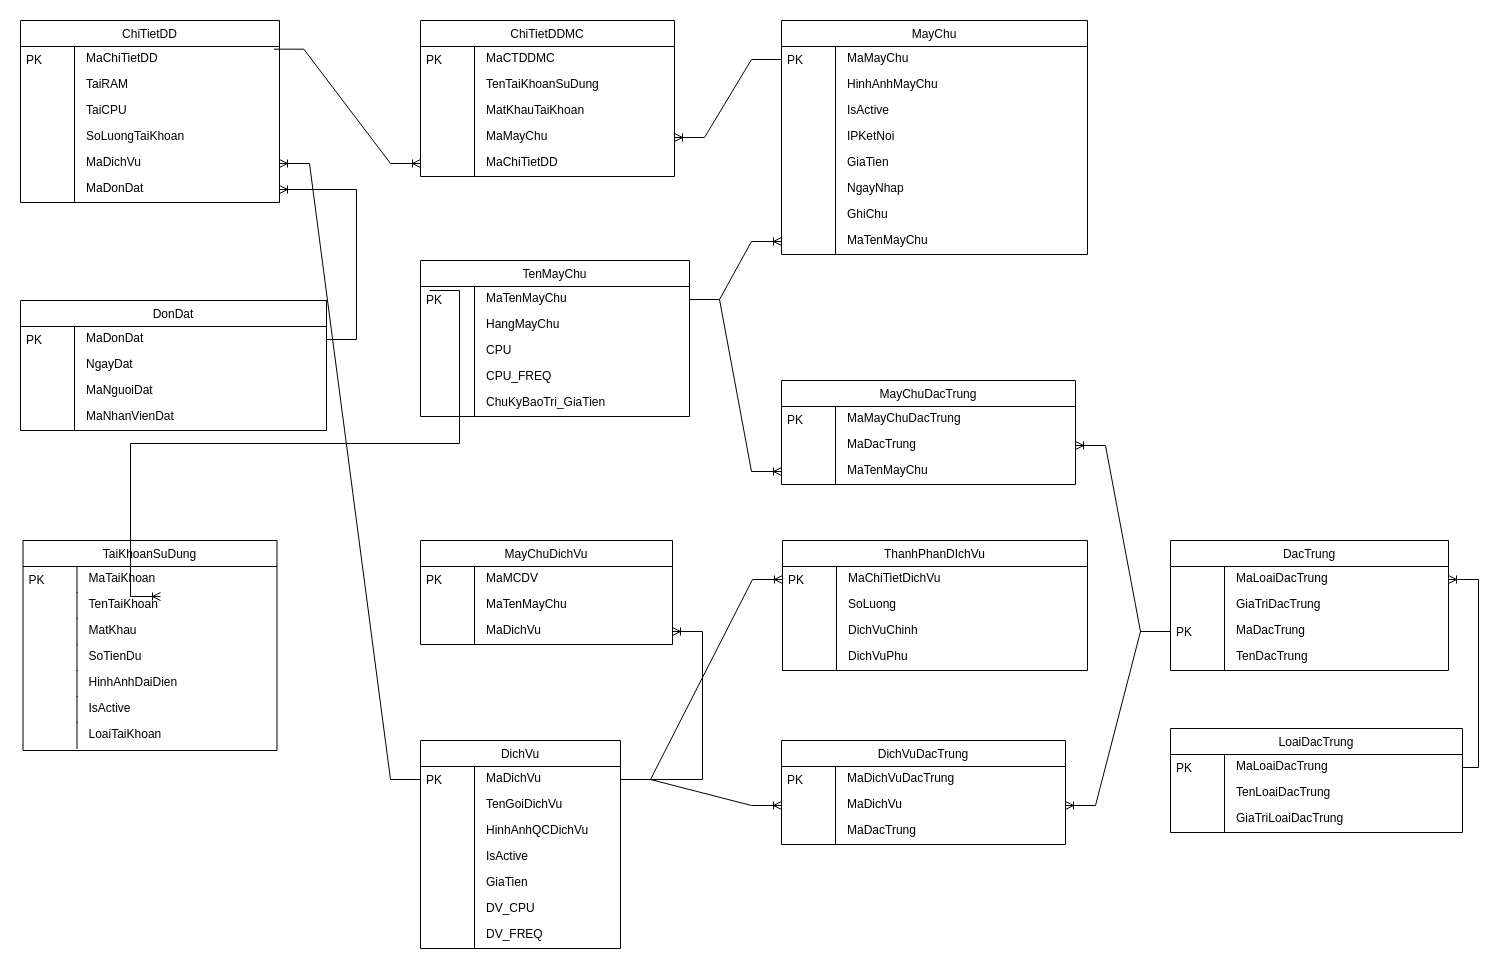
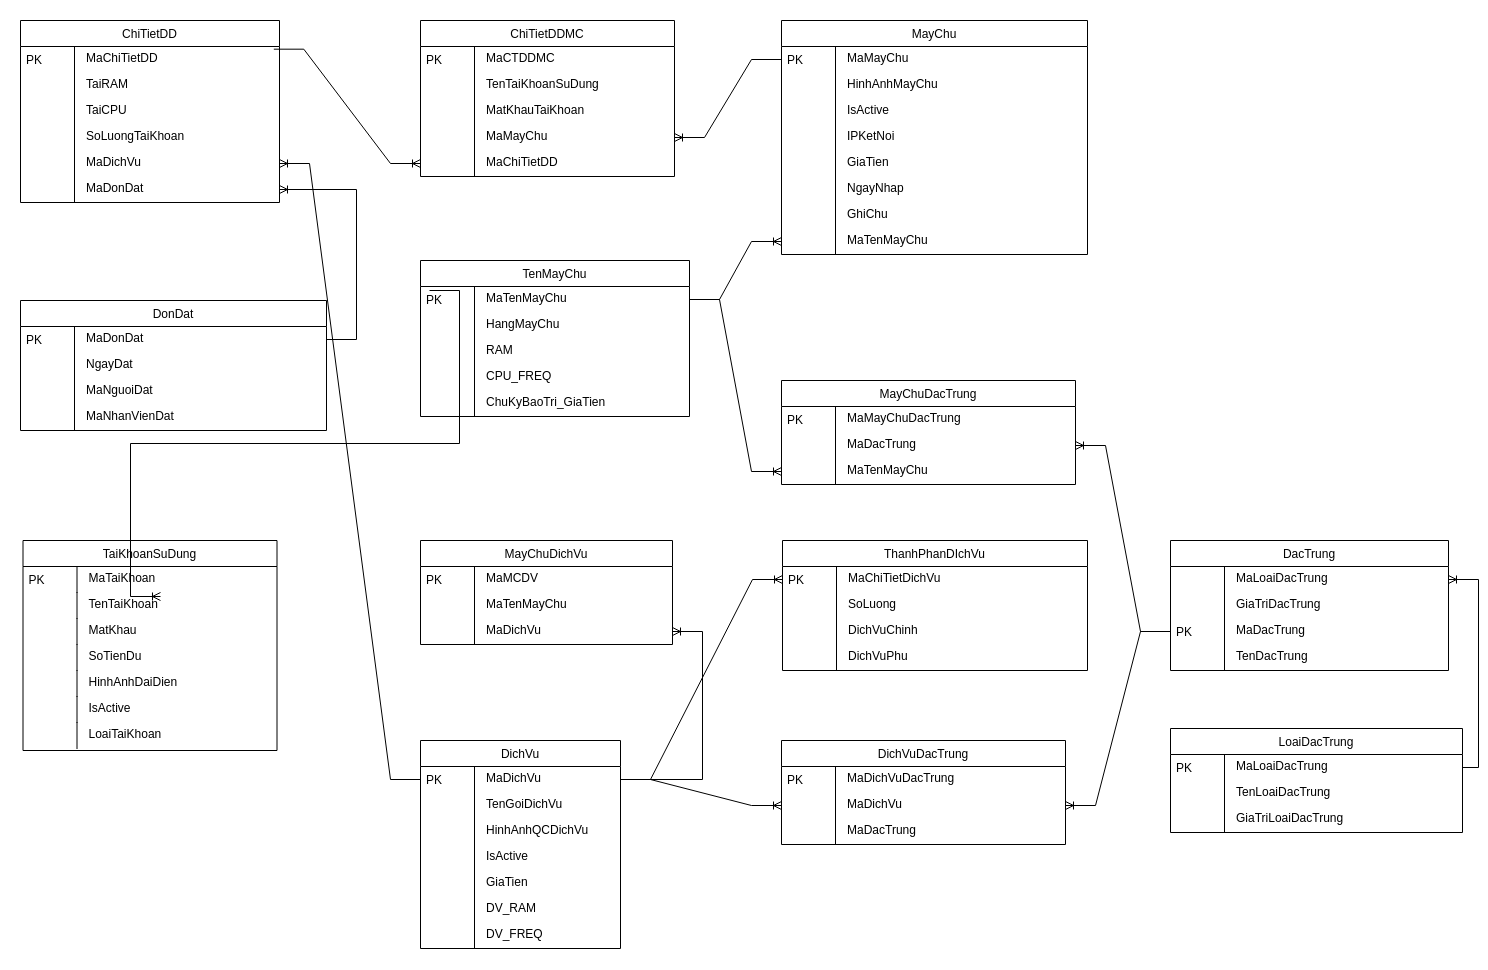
node "CPU": label "CPU" -> "RAM"
node "DV_CPU": label "DV_CPU" -> "DV_RAM"
